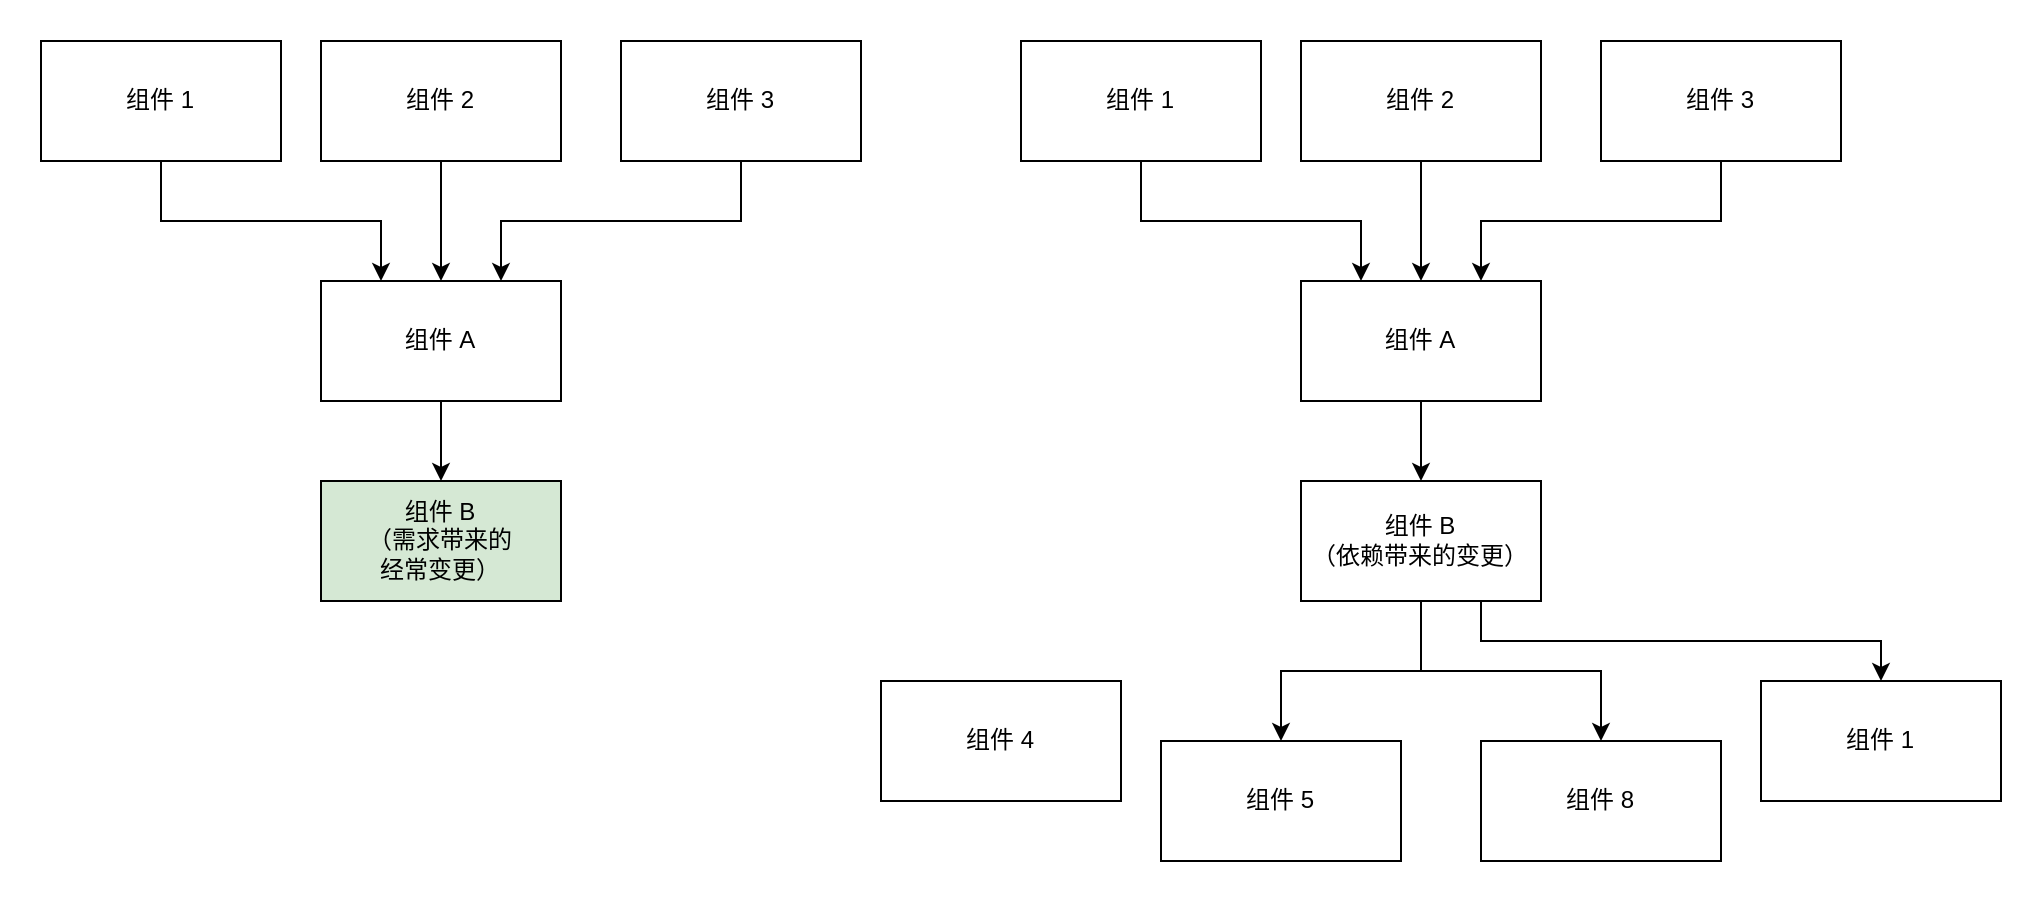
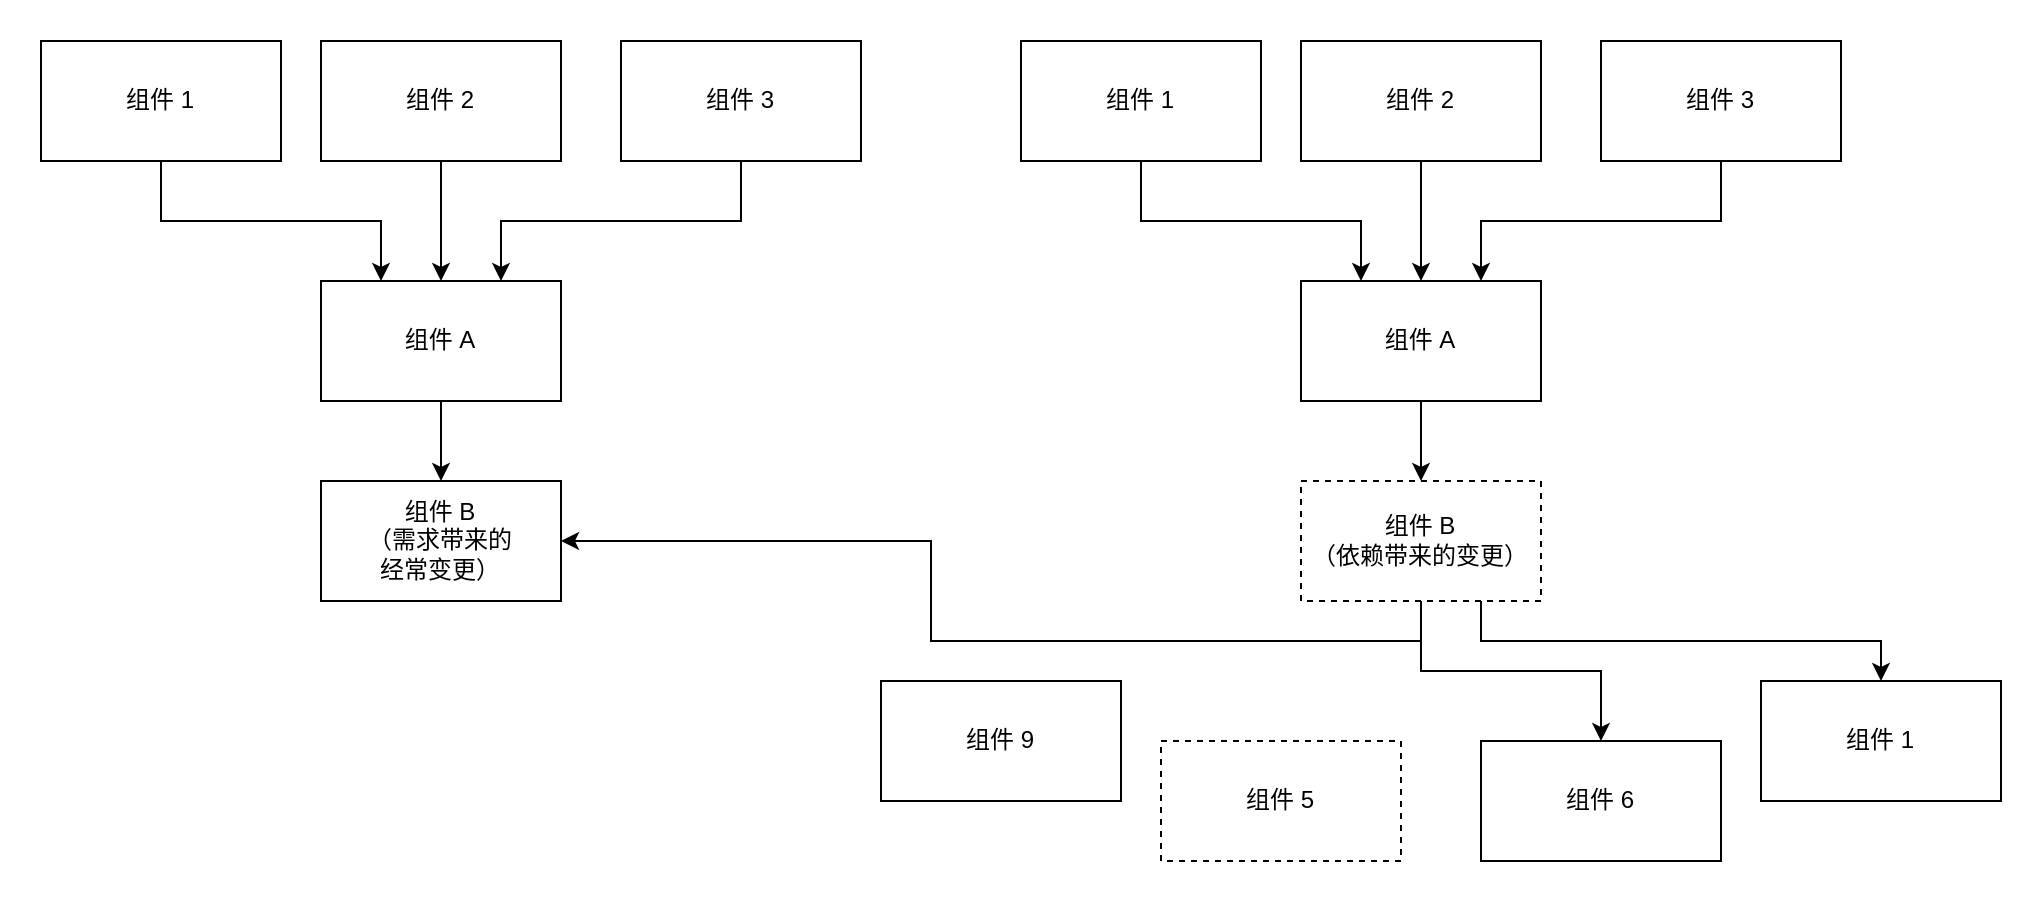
node "组件 B （需求带来的 经常变更）": fillcolor #d5e8d4 -> #ffffff
node "组件 B （依赖带来的变更）": style solid -> dashed
edge "组件 B （依赖带来的变更）" -> "组件 5": now "组件 B （依赖带来的变更）" -> "组件 B （需求带来的 经常变更）"
node "组件 4": label "组件 4" -> "组件 9"
node "组件 5": style solid -> dashed
node "组件 8": label "组件 8" -> "组件 6"
